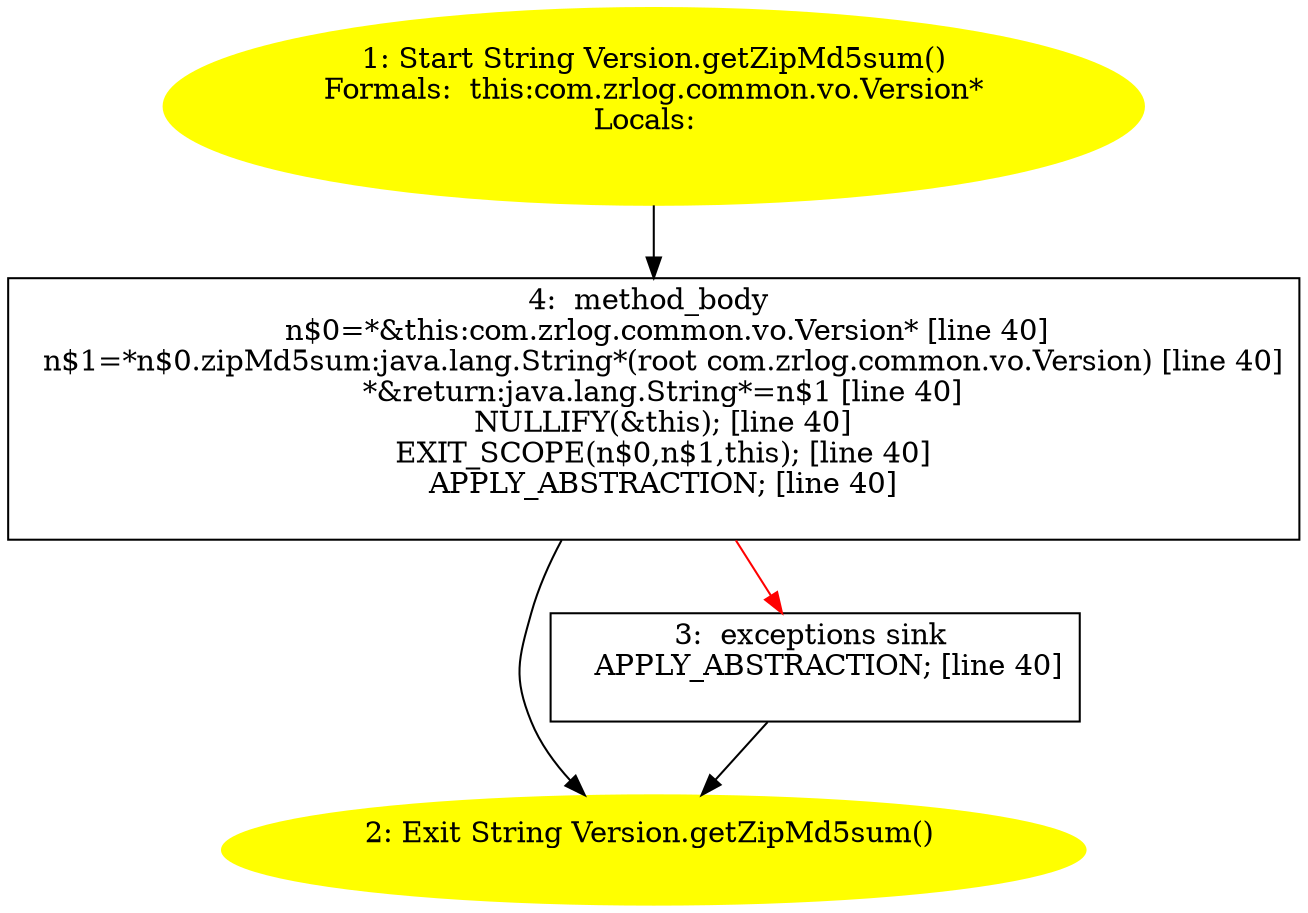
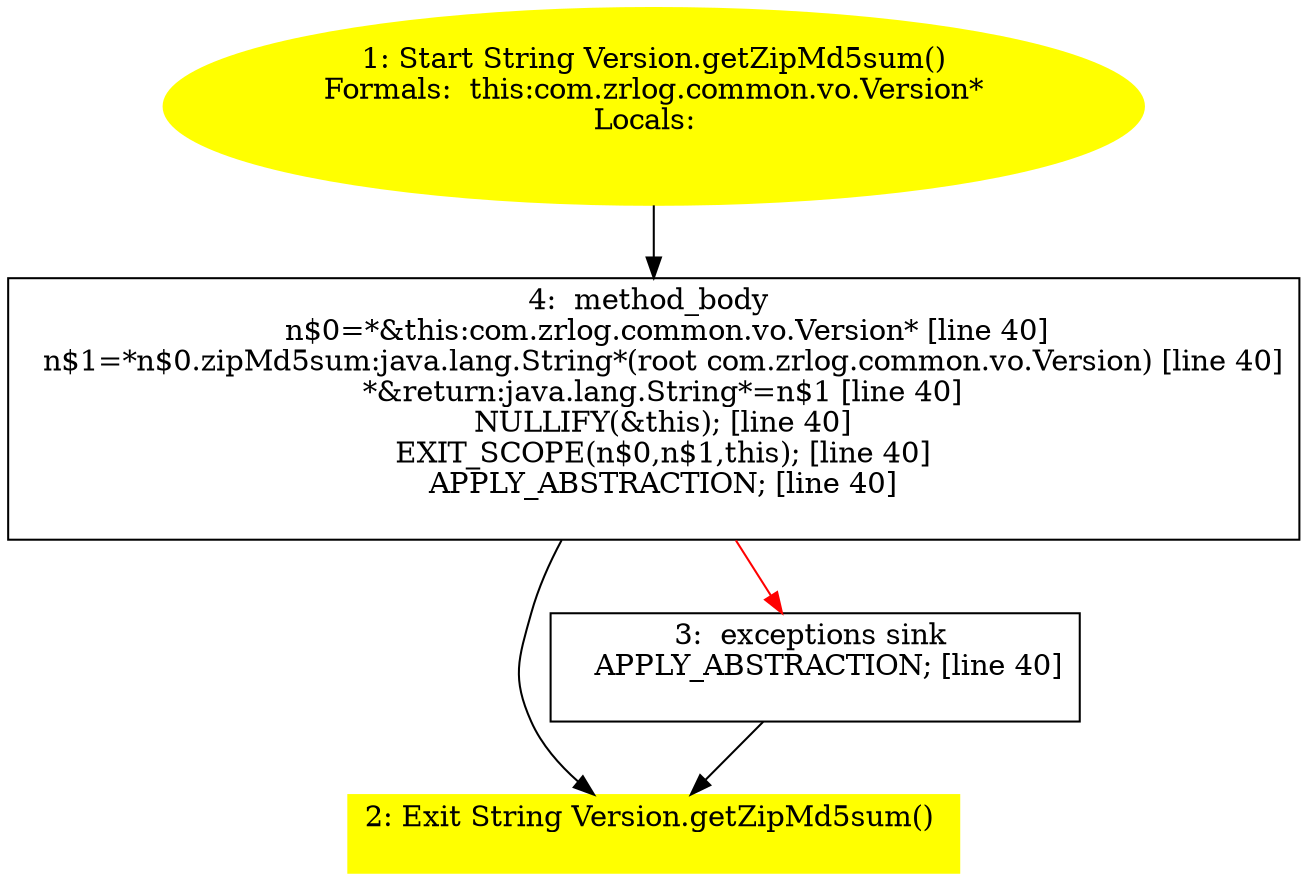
node "2: Exit String Version.getZipMd5sum()": shape ellipse -> box
